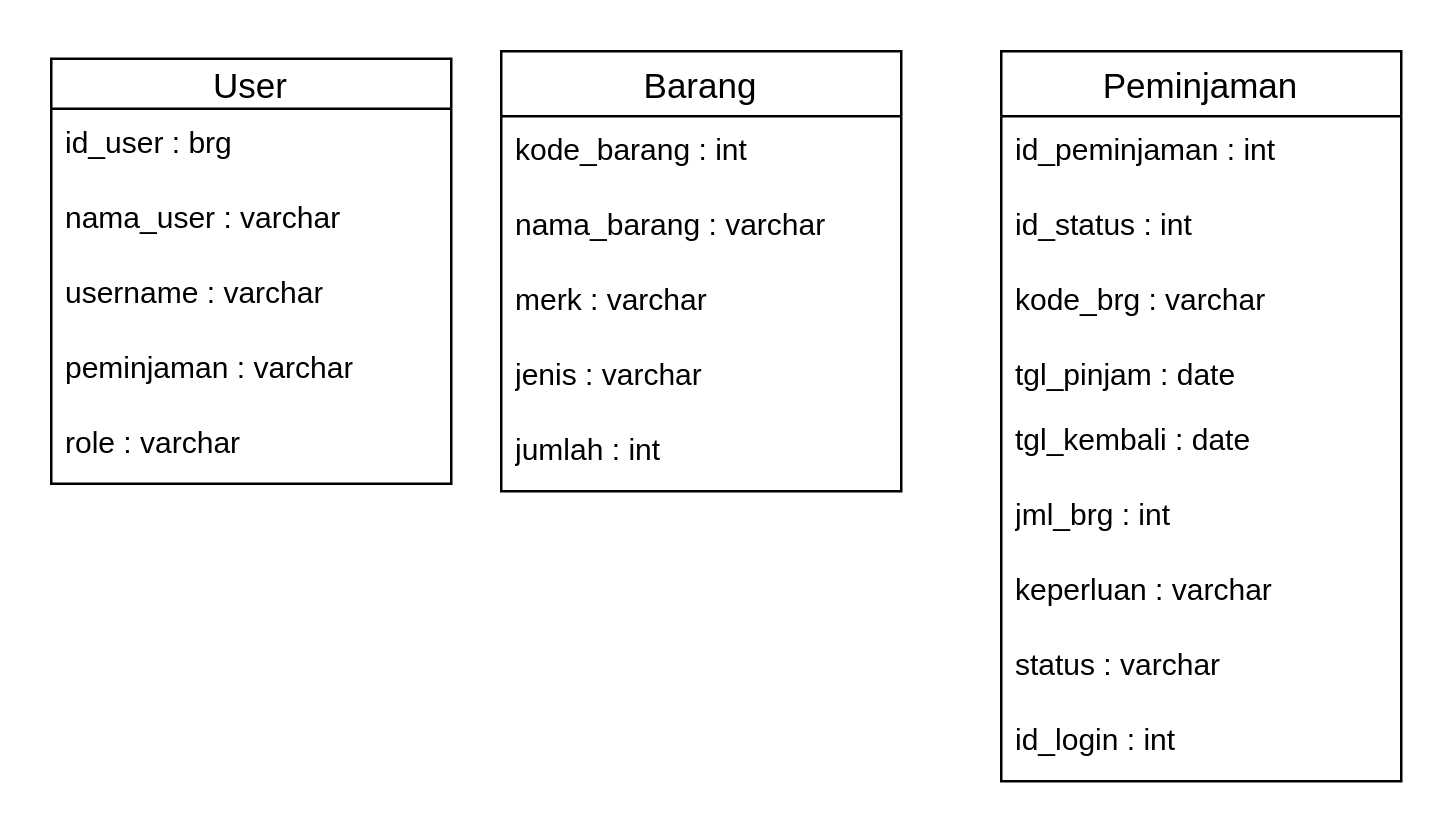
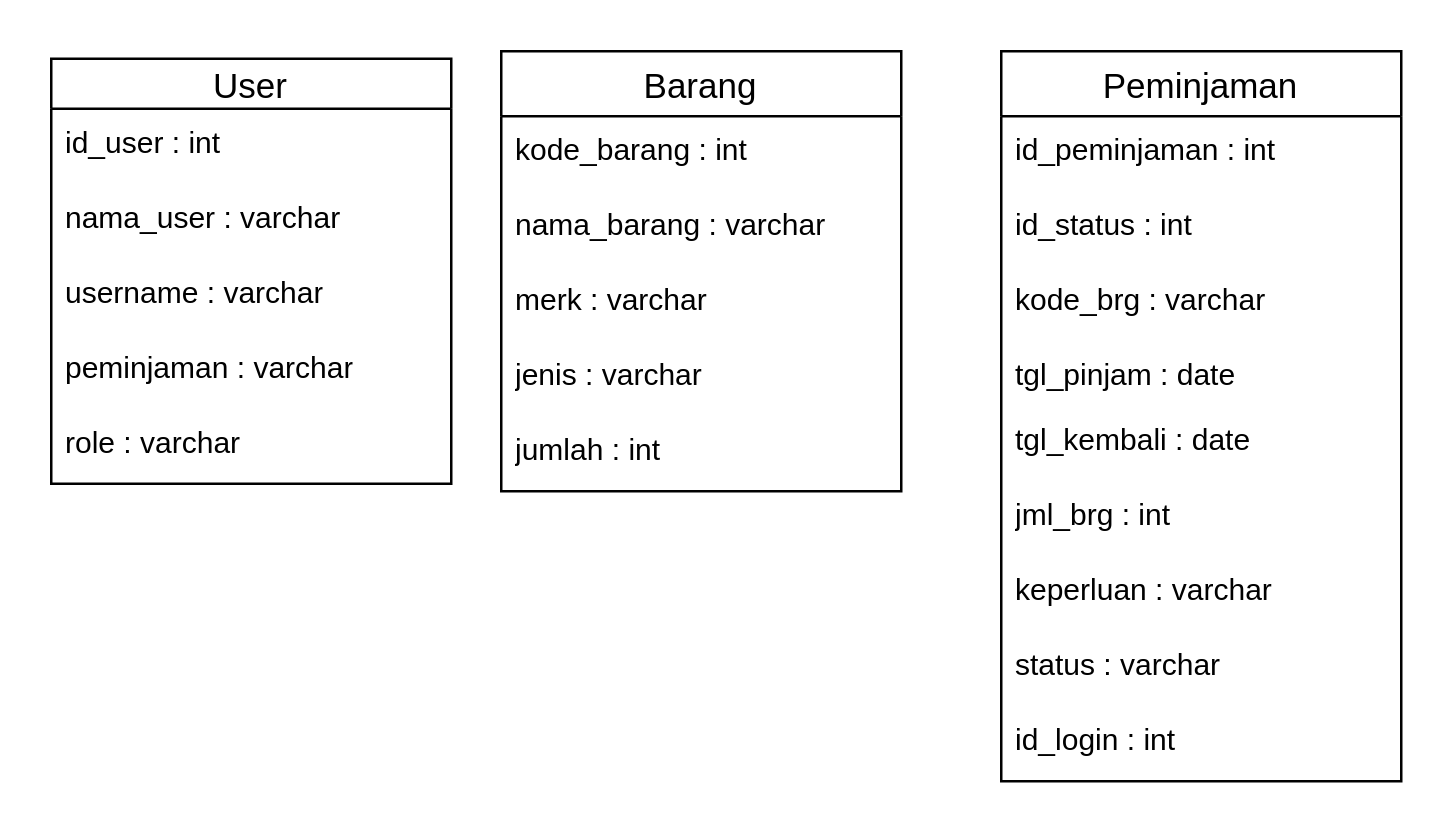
node "id_user : brg": label "id_user : brg" -> "id_user : int"
